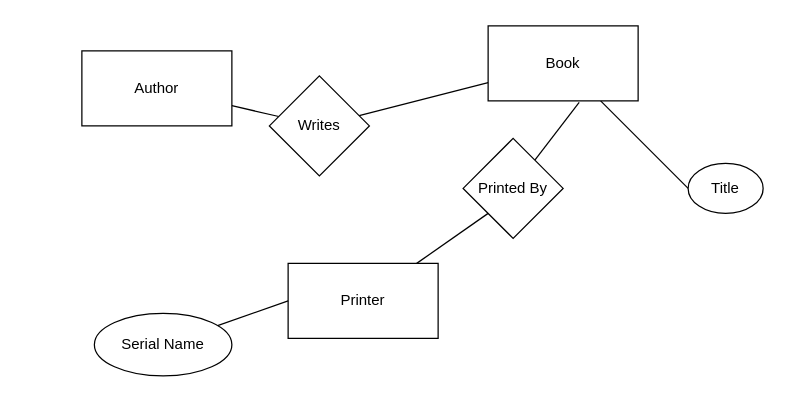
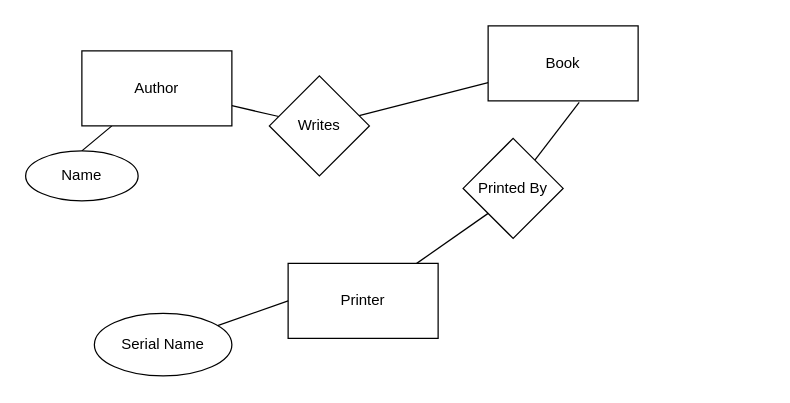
edge "Author" -- "Name": added
edge "Book" -- "Title": removed
node "Name": added
node "Title": removed
